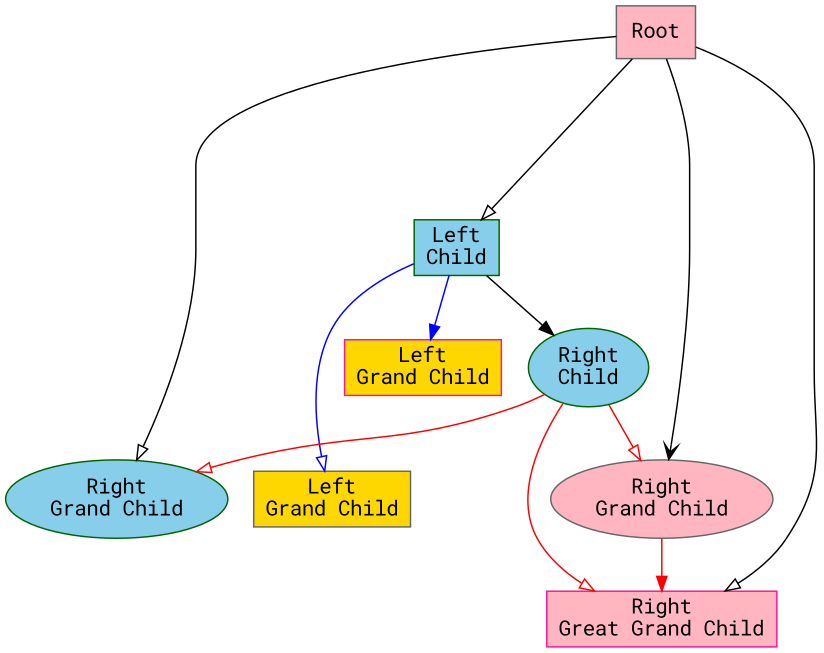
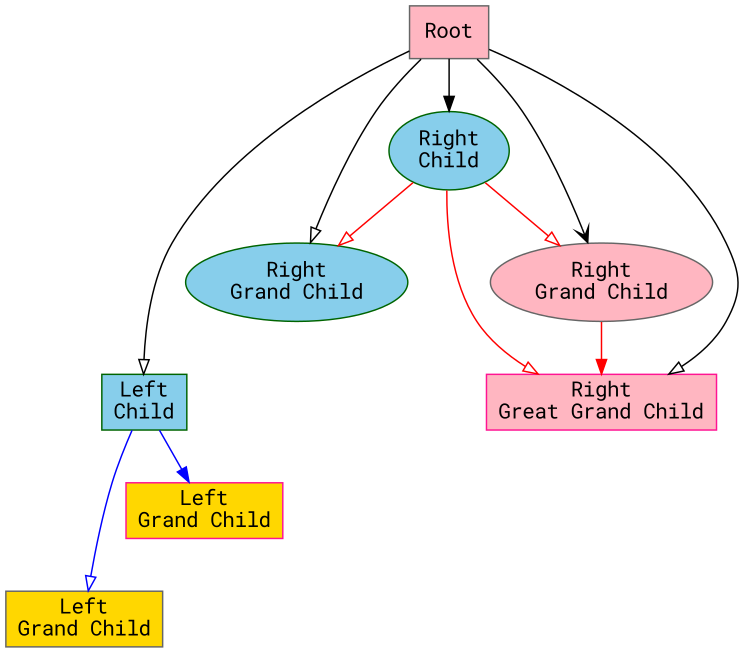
edge "Left Child" -> "Right Child": now "Root" -> "Right Child"
